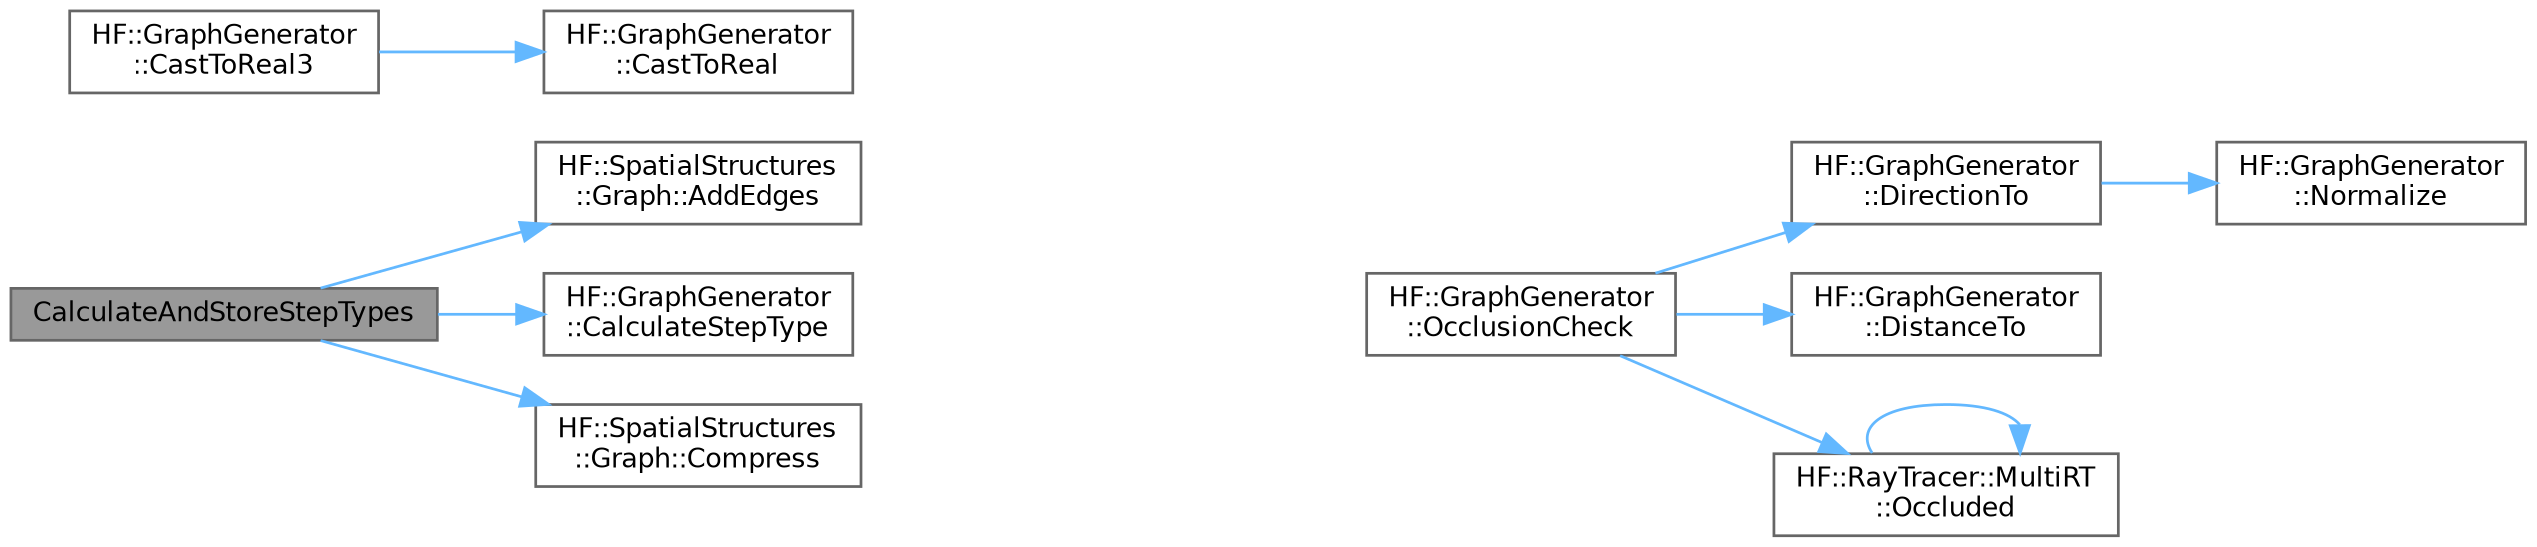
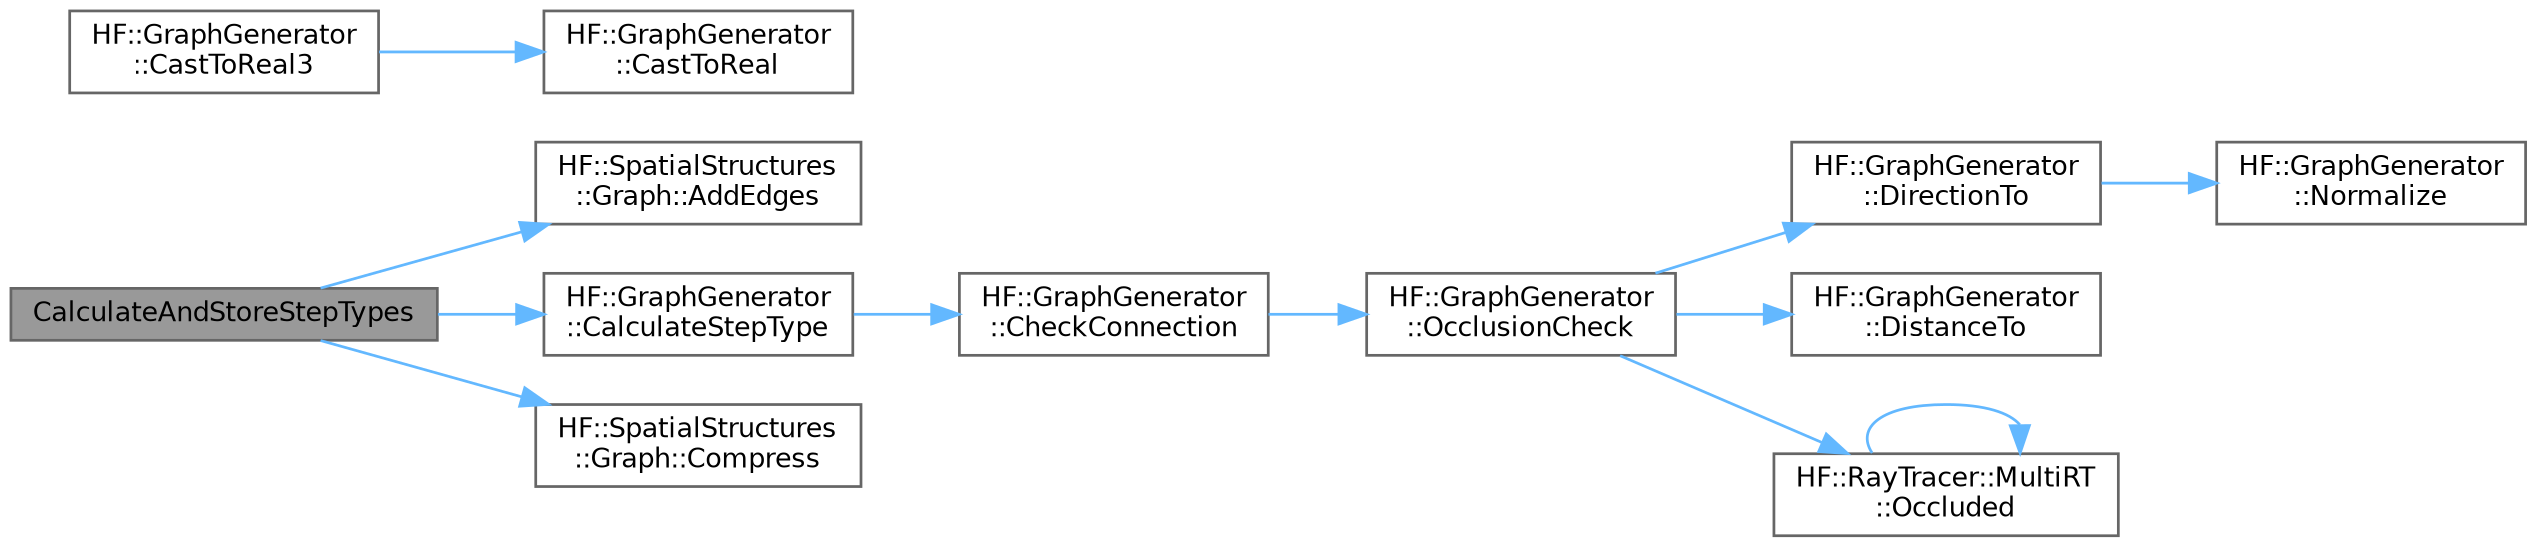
node "HF::GraphGenerator ::CheckConnection": added
